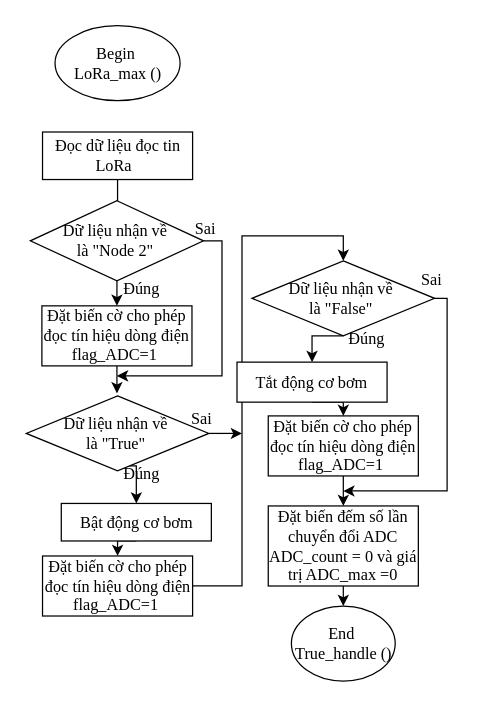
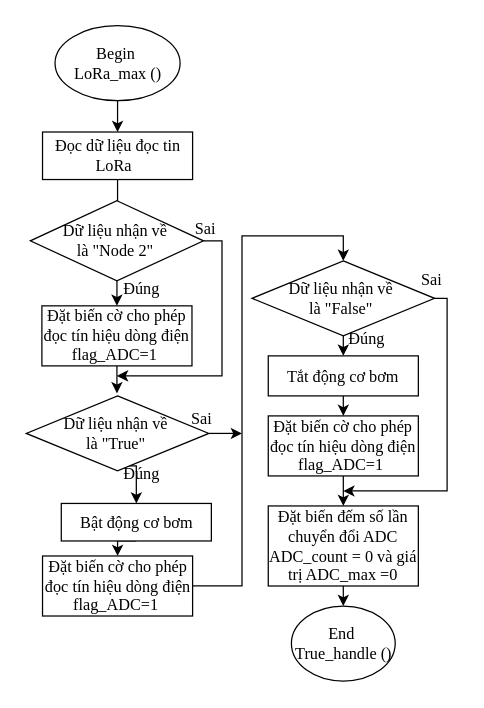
edge "Begin LoRa_max ()" -> "Đọc dữ liệu đọc tin LoRa": added
node "Tắt động cơ bơm": moved (312, 382) -> (343, 376)
